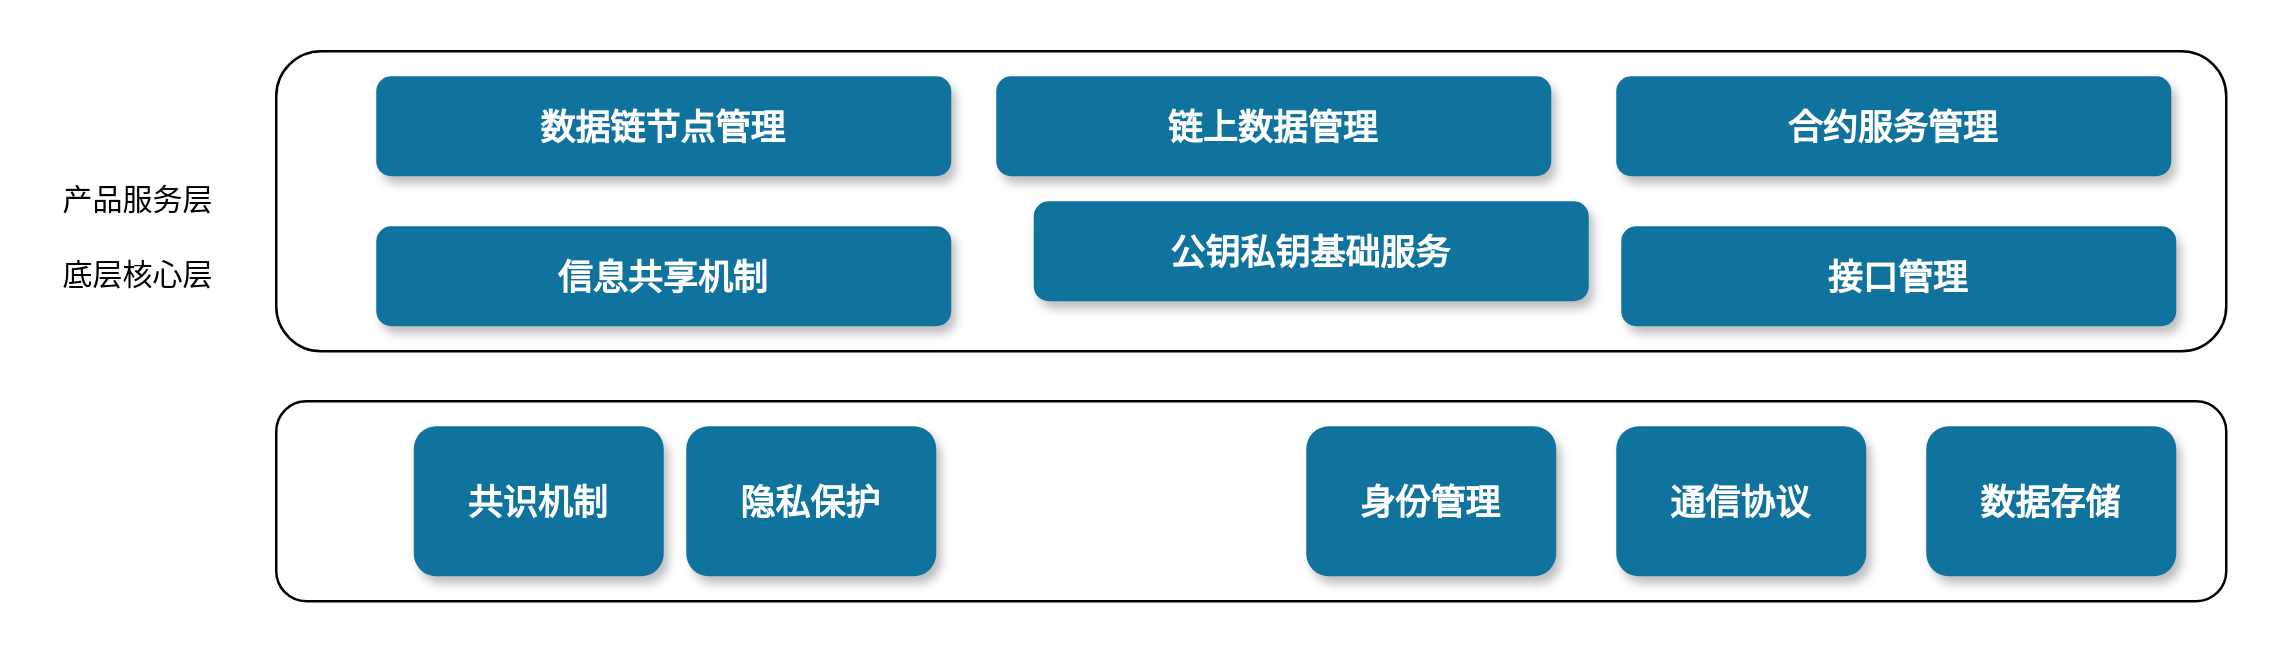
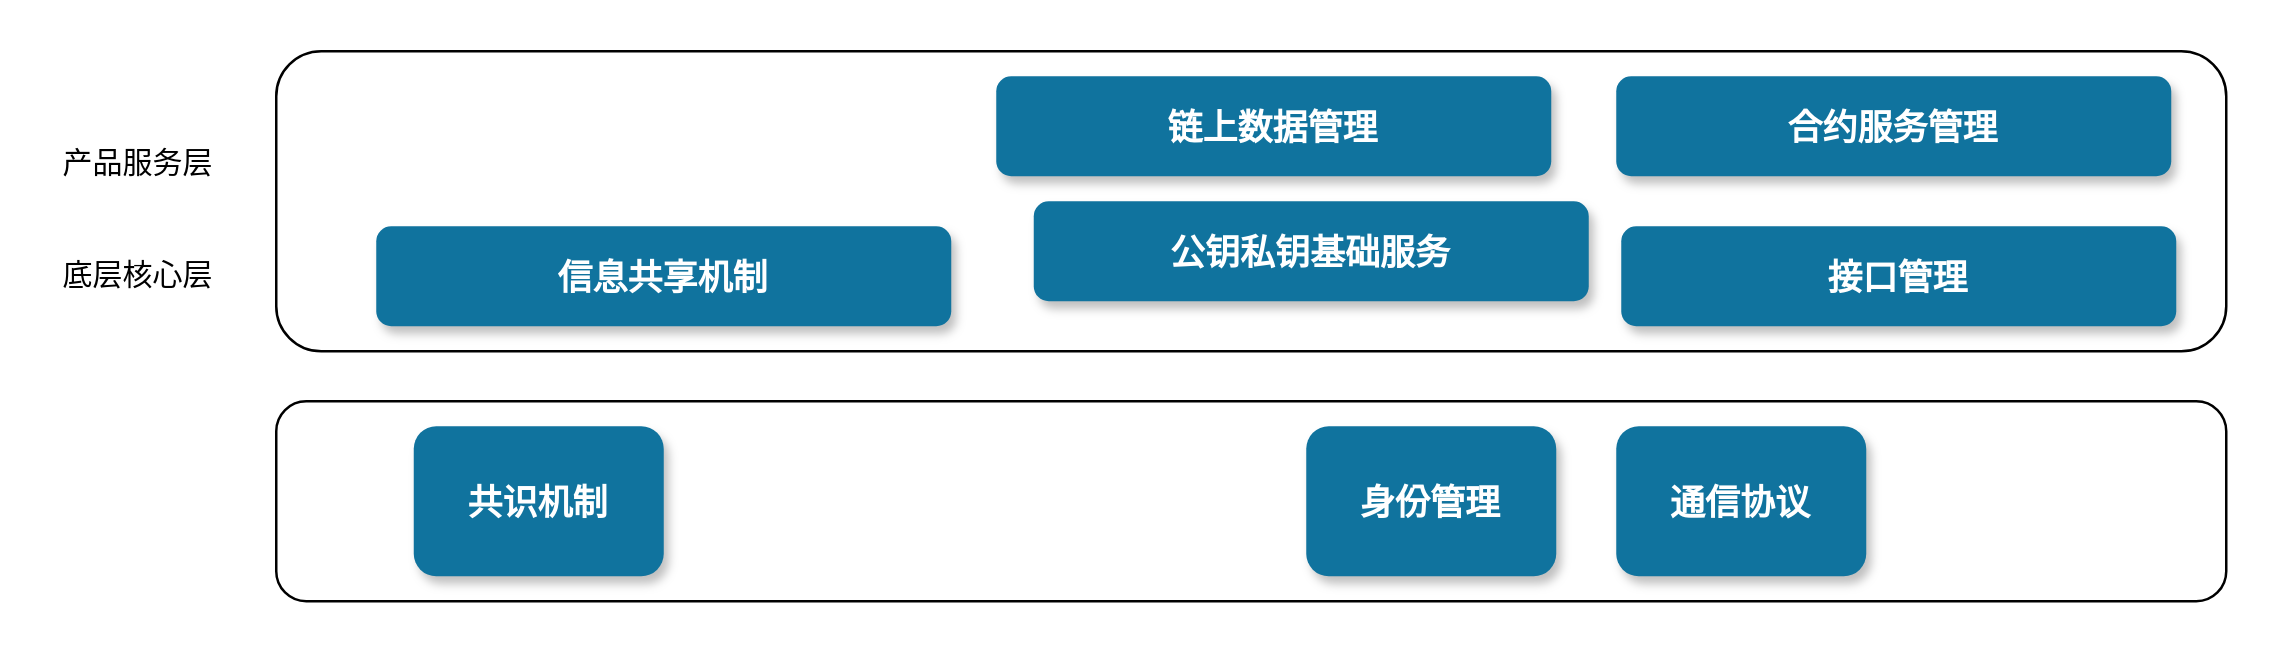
node "数据链节点管理": removed
node "产品服务层": moved (139, 201) -> (139, 164)
node "隐私保护": removed
node "数据存储": removed
